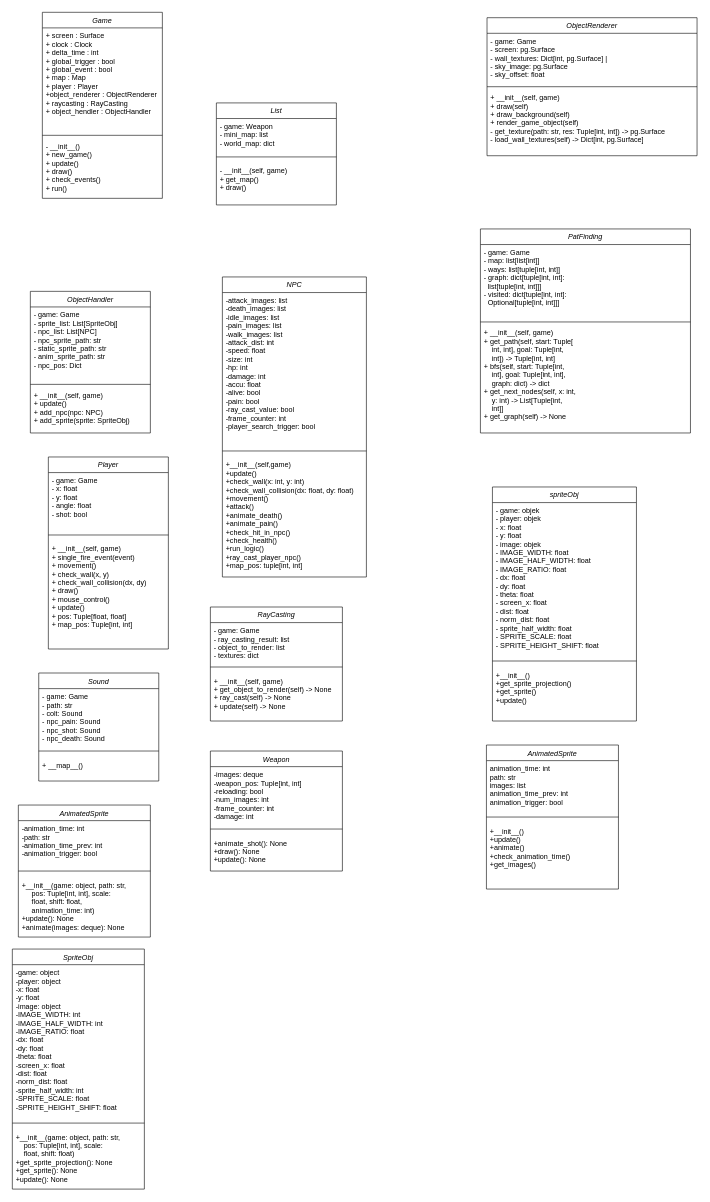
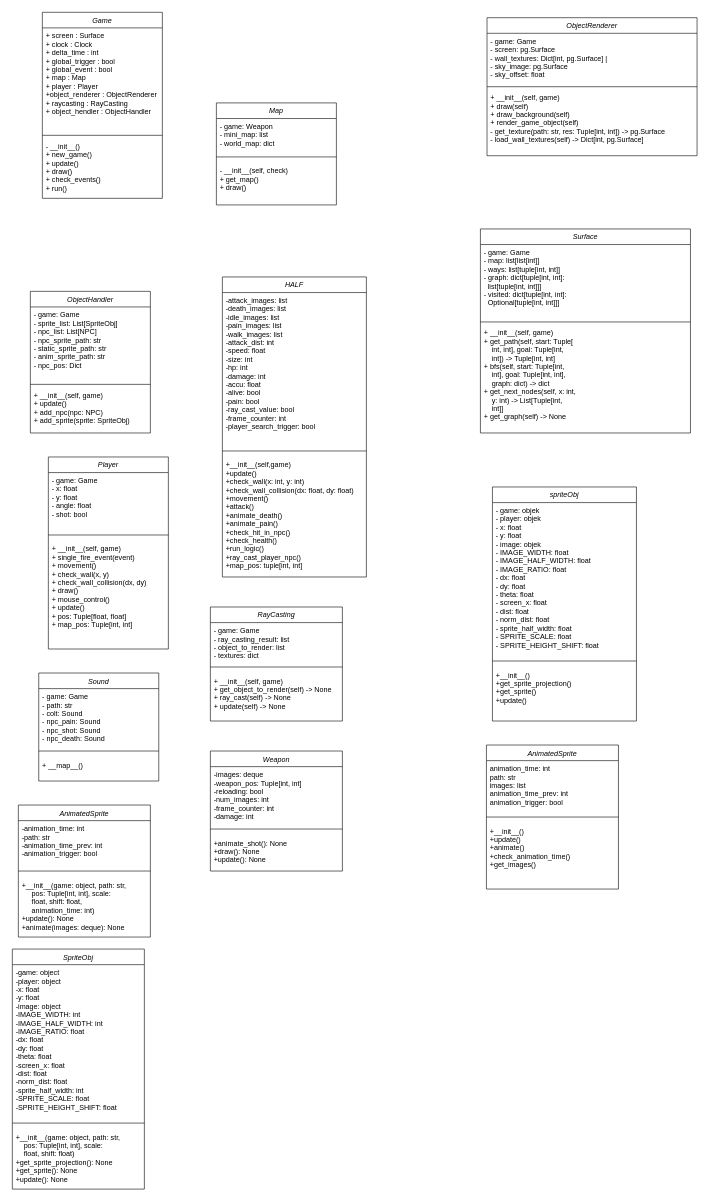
node "List": label "List" -> "Map"
node "- __init__(self, game) + get_map() + draw()": label "- __init__(self, game) + get_map() + draw()" -> "- __init__(self, check) + get_map() + draw()"
node "PatFinding": label "PatFinding" -> "Surface"
node "NPC": label "NPC" -> "HALF"
